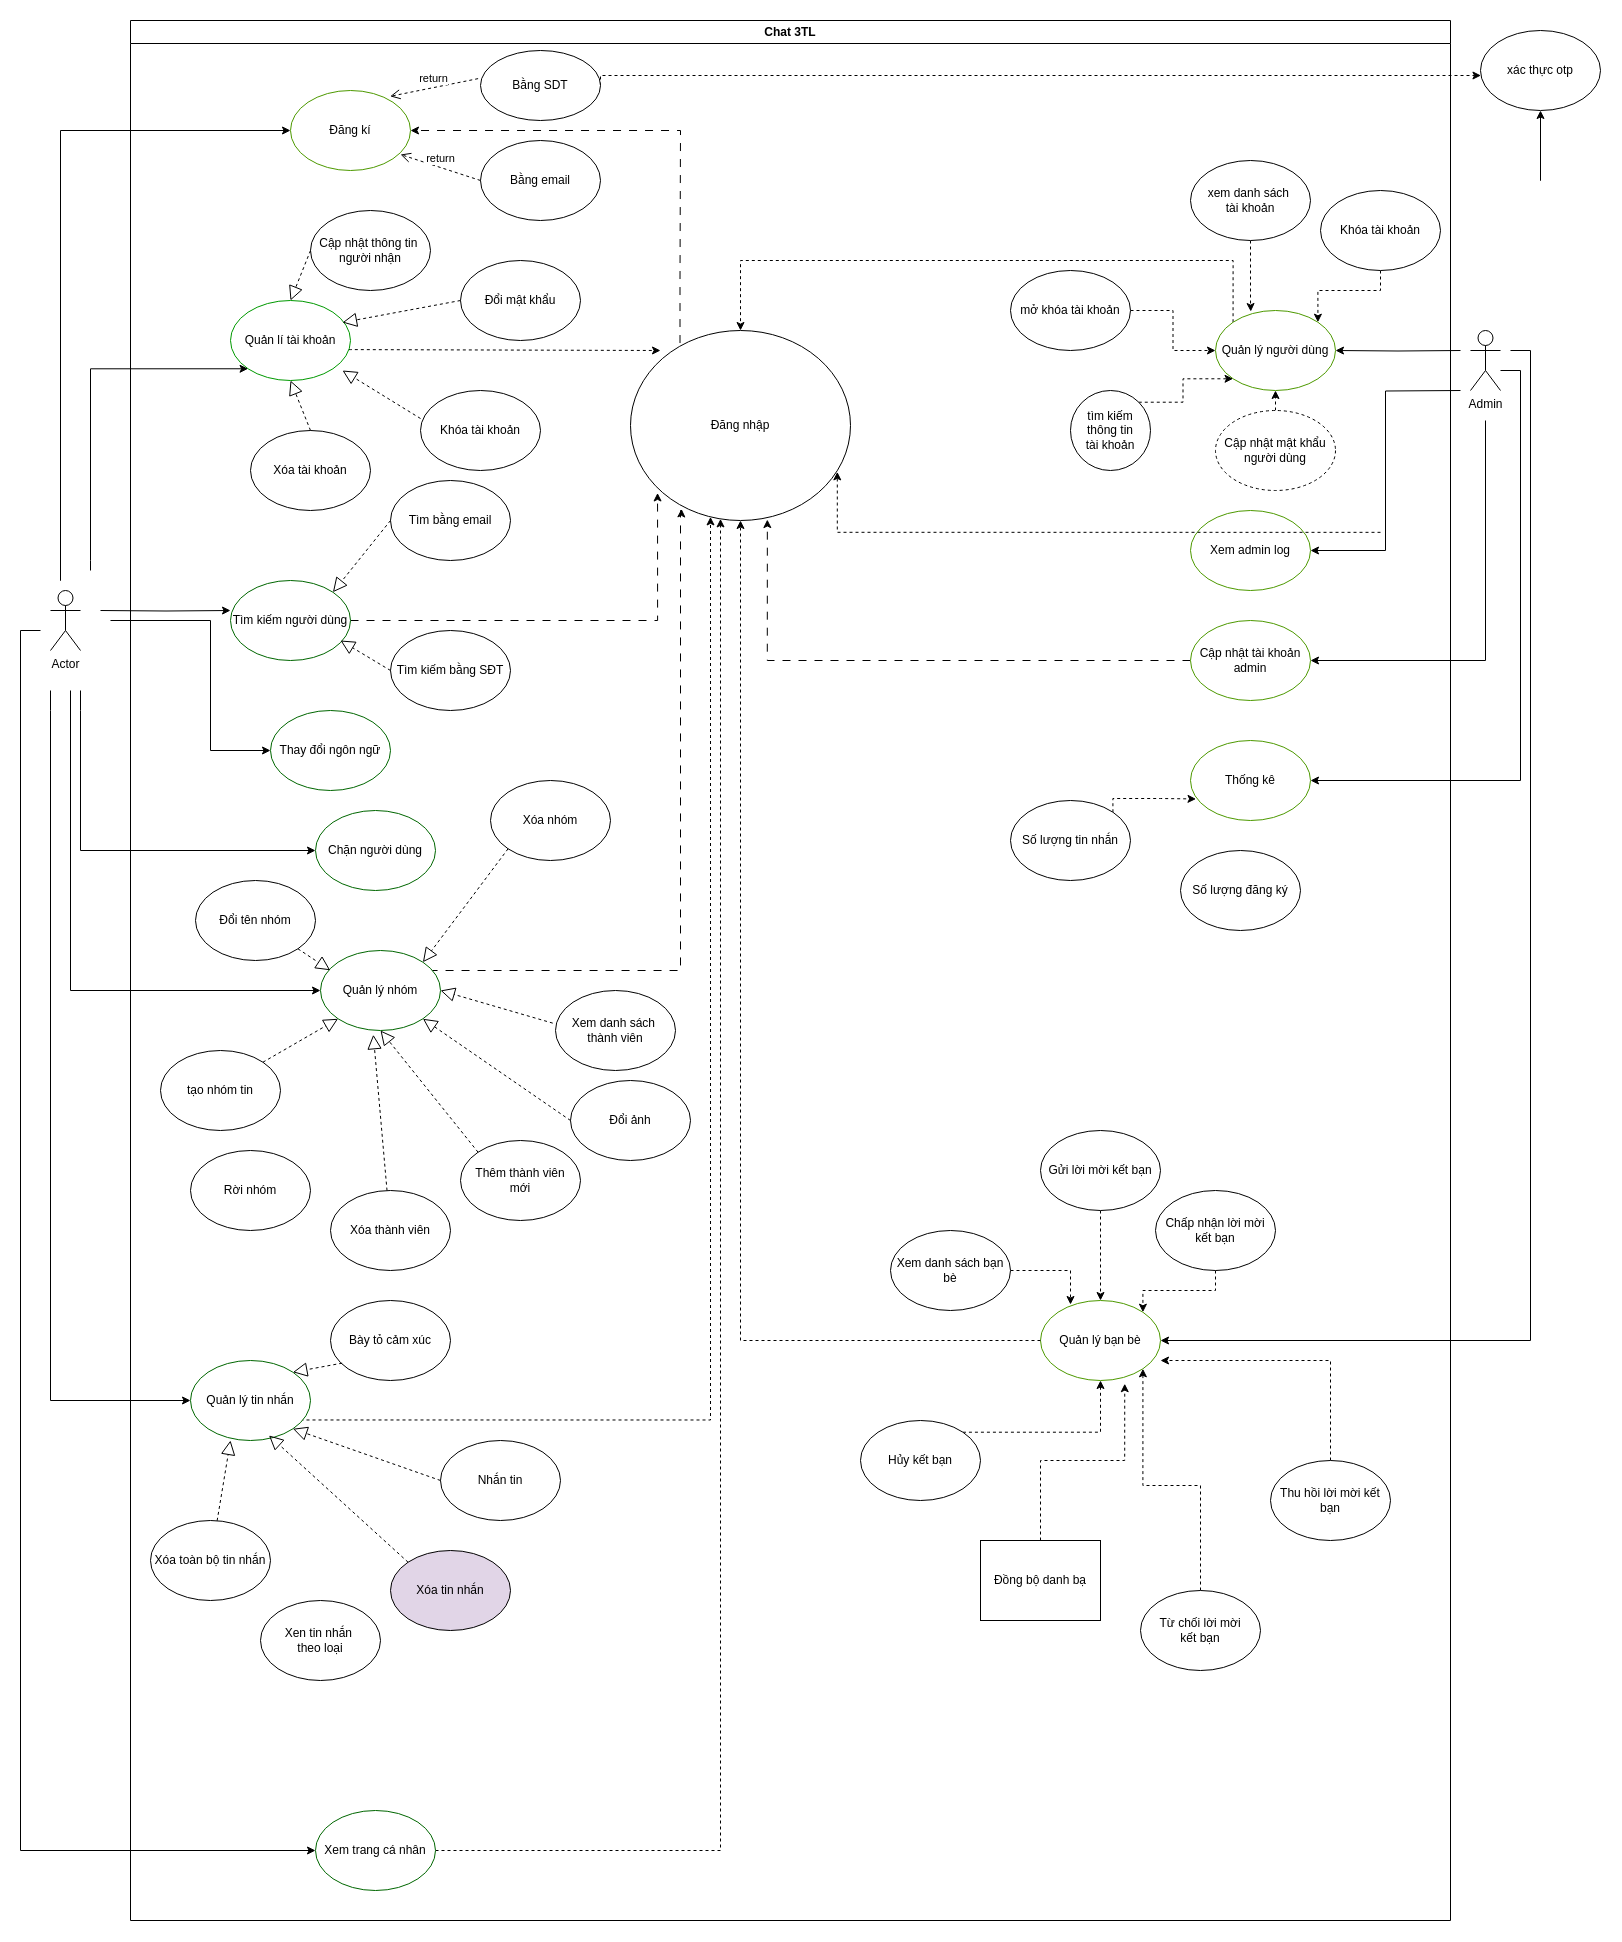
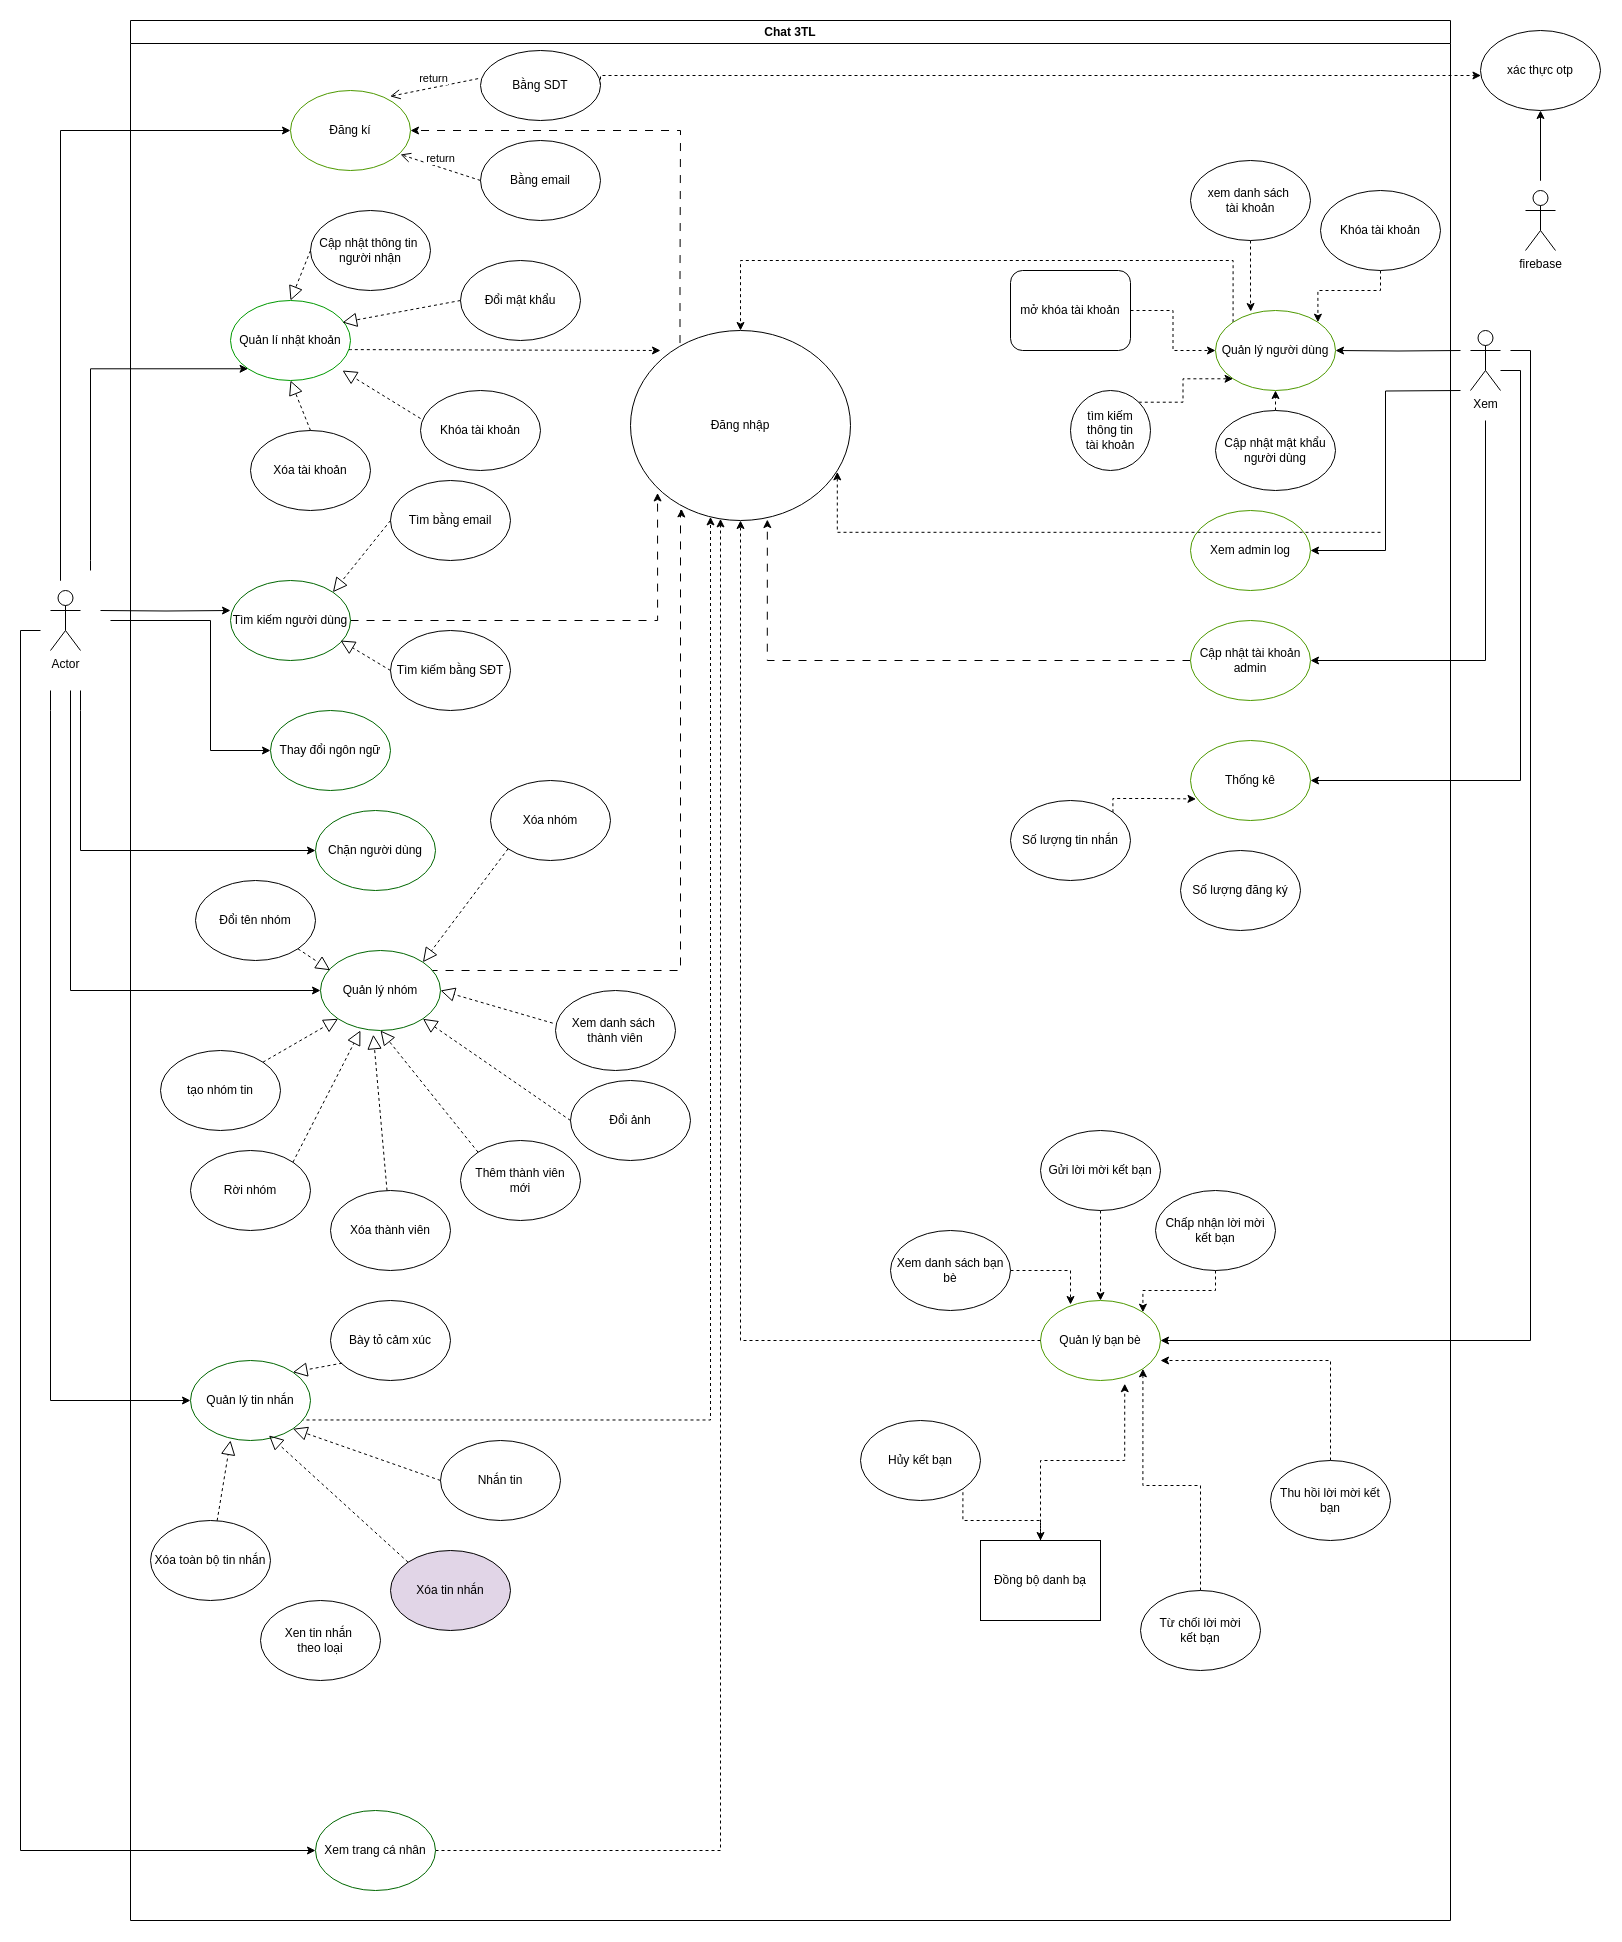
node "firebase": added
node "mở khóa tài khoản": shape ellipse -> rounded rectangle
node "Quản lí tài khoản": label "Quản lí tài khoản" -> "Quản lí nhật khoản"
node "Admin": label "Admin" -> "Xem"
node "Cập nhật mật khẩu người dùng": style dashed -> solid
edge "Rời nhóm" -> "Quản lý nhóm": added
edge "Hủy kết bạn" -> "Quản lý bạn bè": now "Hủy kết bạn" -> "Đồng bộ danh bạ"
